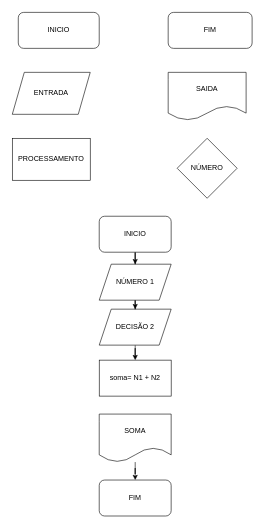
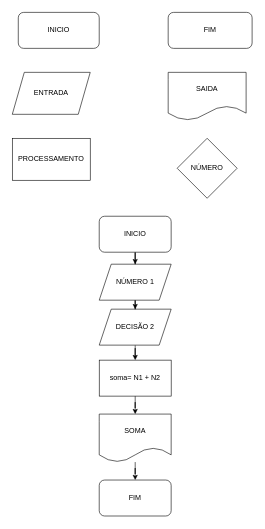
edge "soma= N1 + N2" -> "SOMA": added
